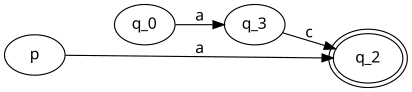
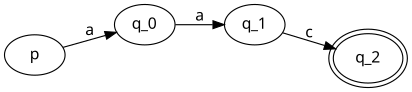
node "q_3": label "q_3" -> "q_1"
edge "p" -> "q_2": now "p" -> "q_0"
